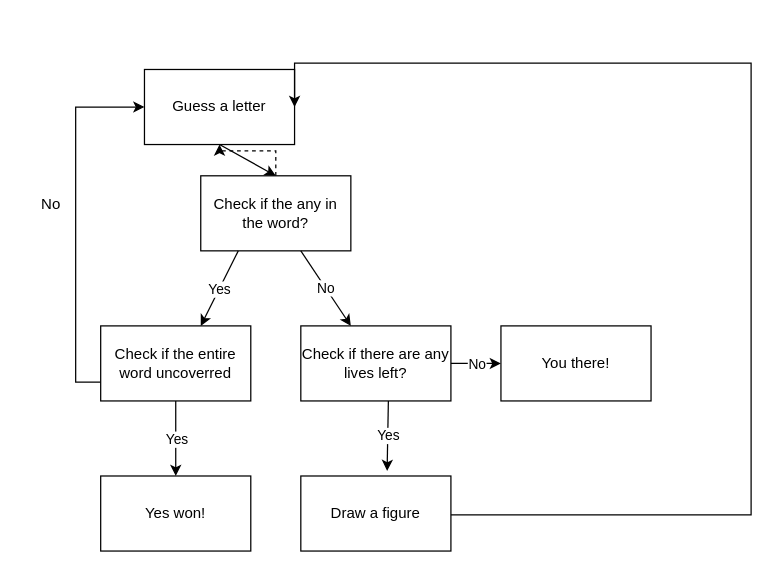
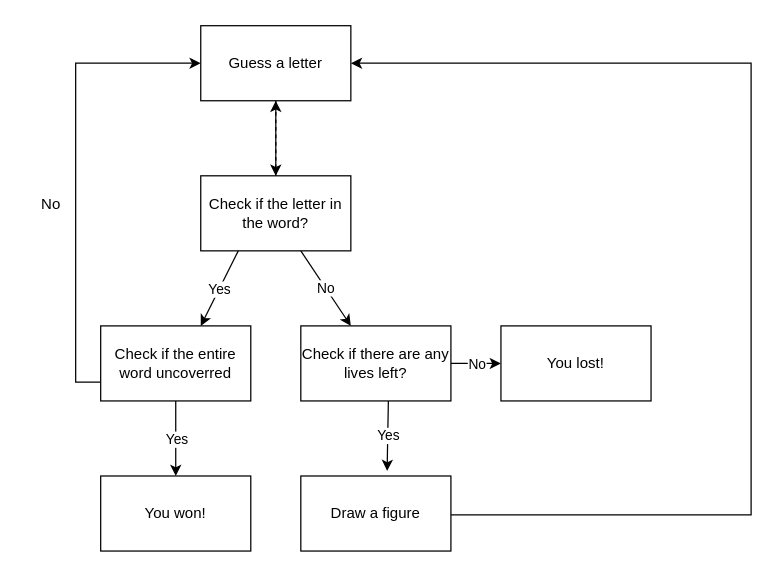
node "Guess a letter": moved (219, 107) -> (276, 63)
node "Check if the any in the word?": label "Check if the any in the word?" -> "Check if the letter in the word?"
node "You there!": label "You there!" -> "You lost!"
node "Yes won!": label "Yes won!" -> "You won!"
